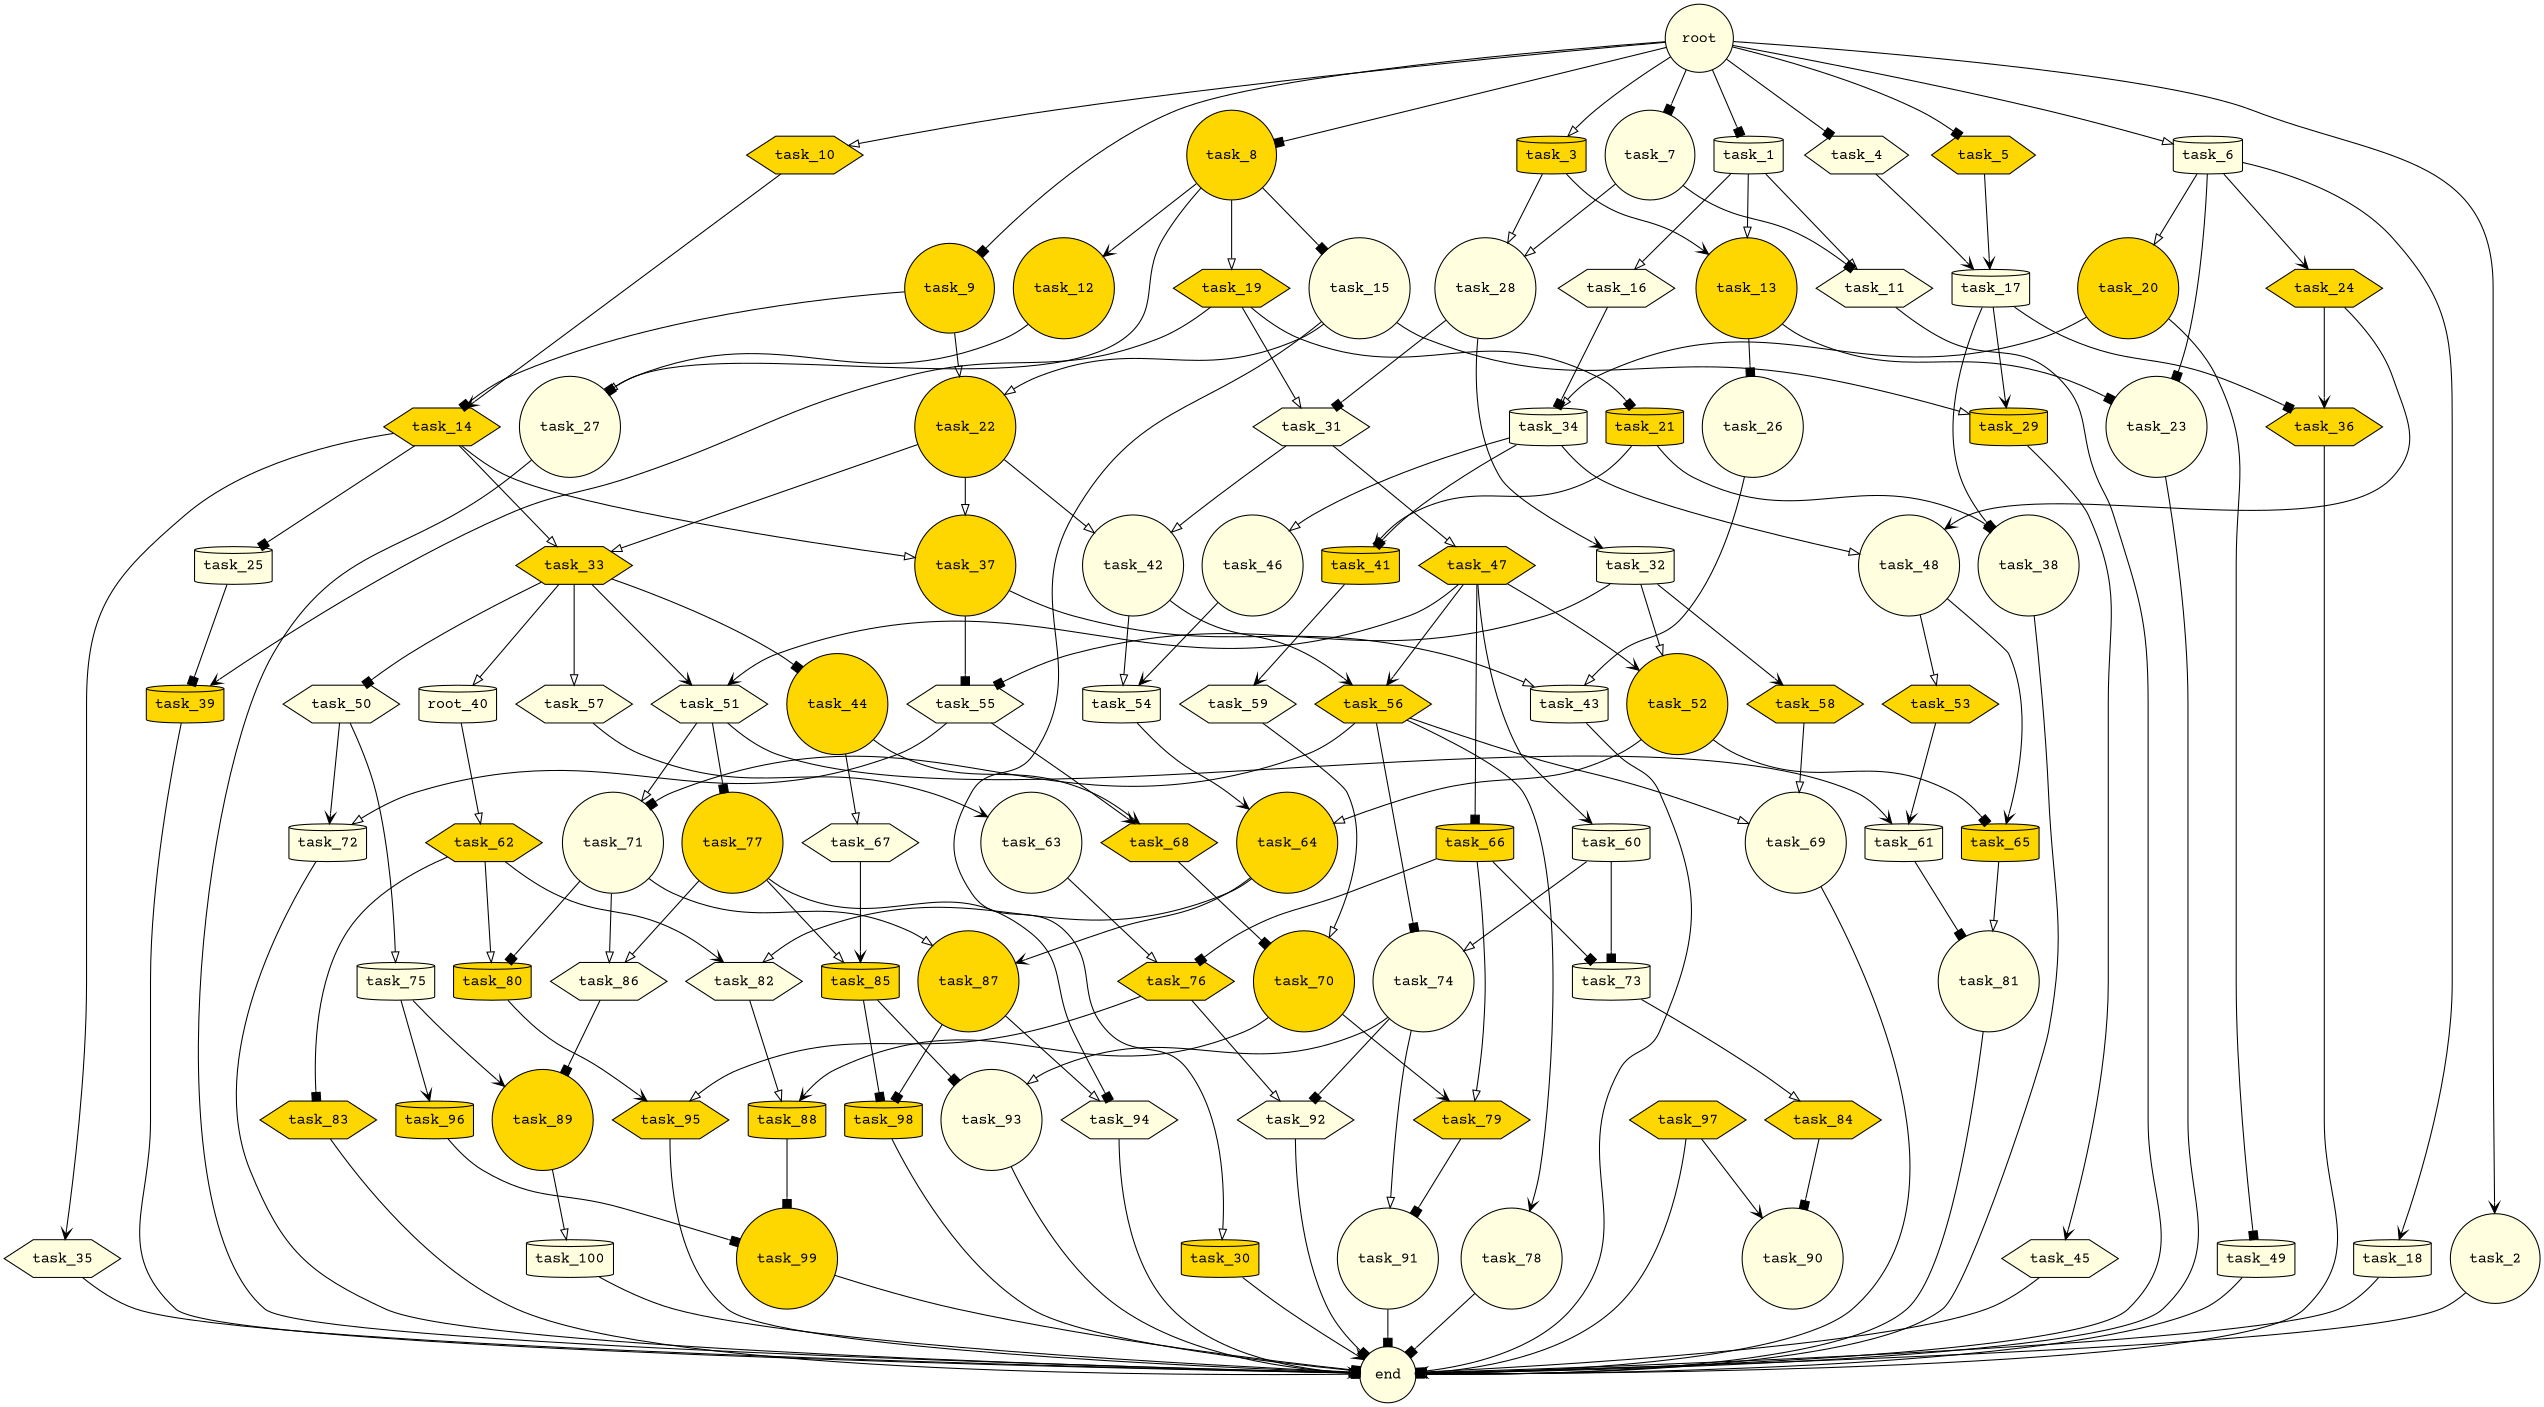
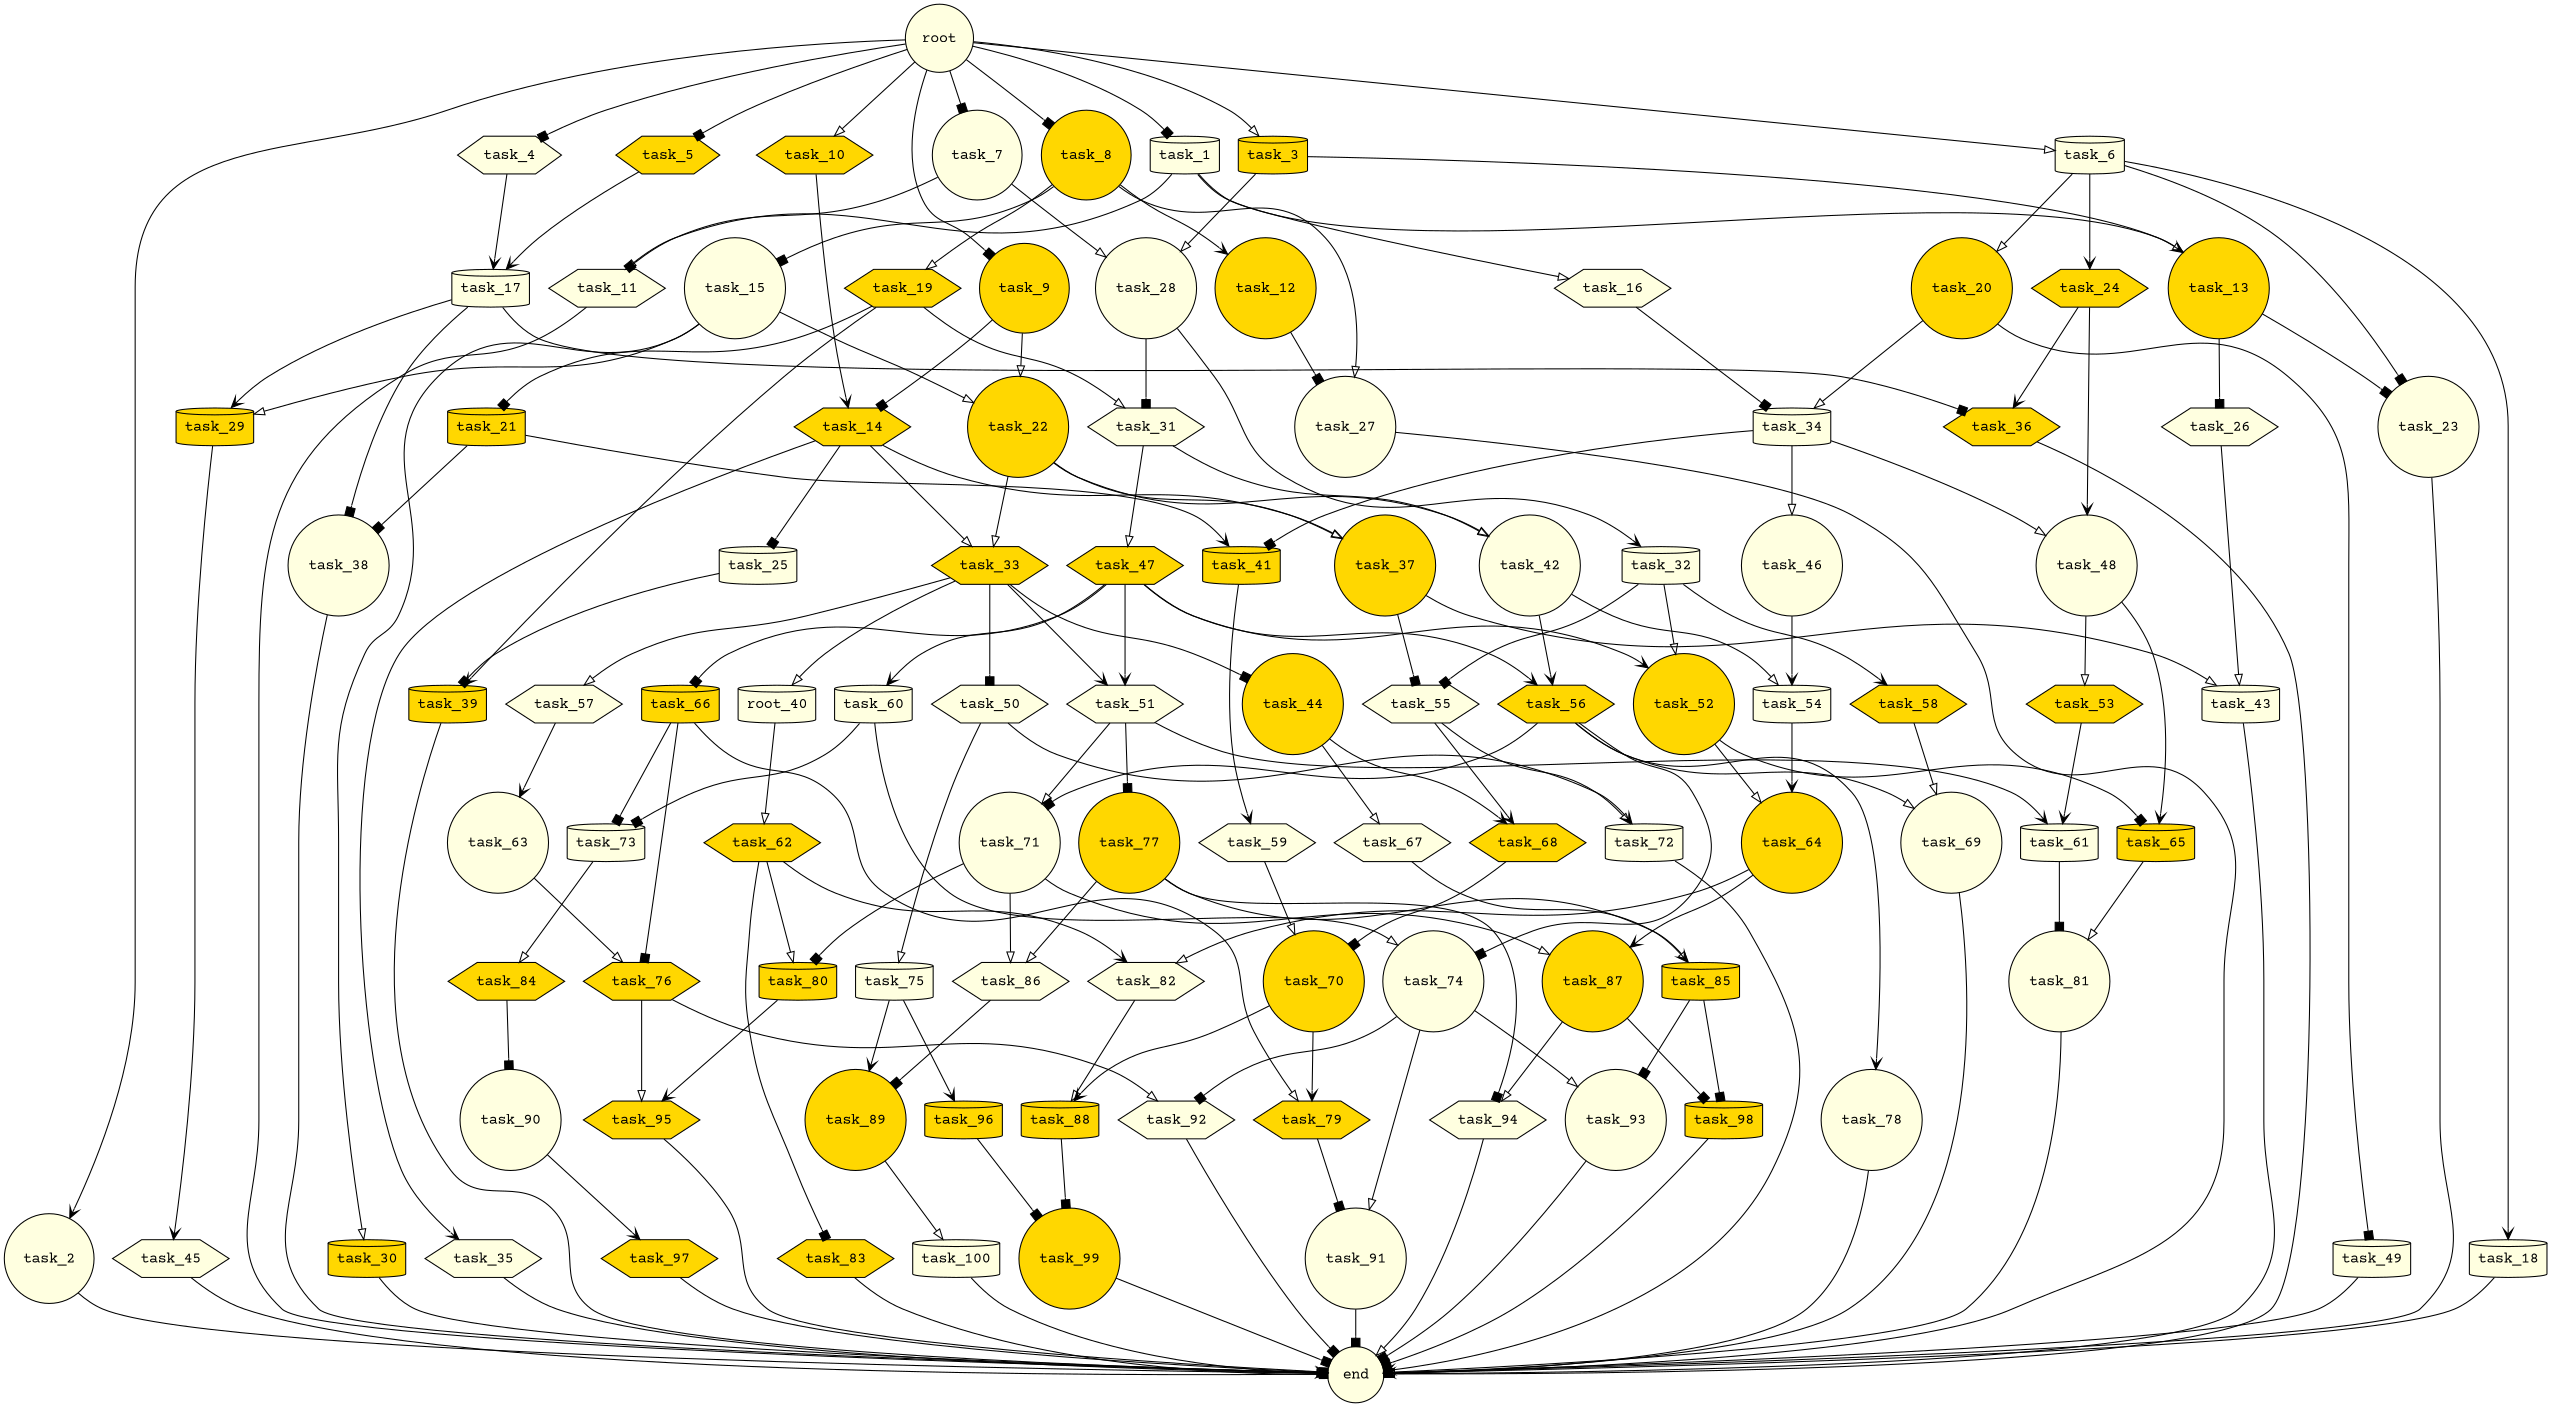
node "task_26": shape circle -> hexagon
edge "task_97" -> "task_90": reversed
